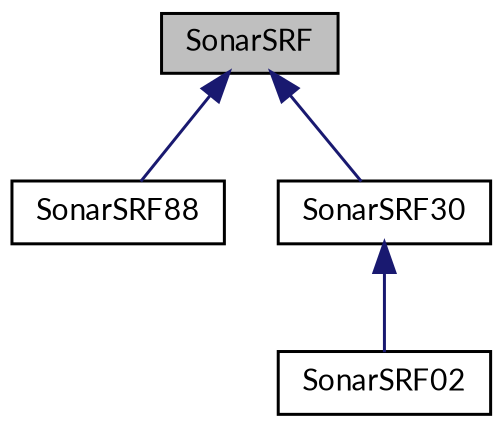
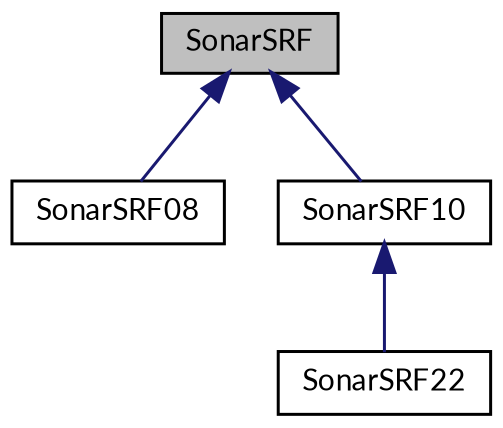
node "SonarSRF88": label "SonarSRF88" -> "SonarSRF08"
node "SonarSRF30": label "SonarSRF30" -> "SonarSRF10"
node "SonarSRF02": label "SonarSRF02" -> "SonarSRF22"
